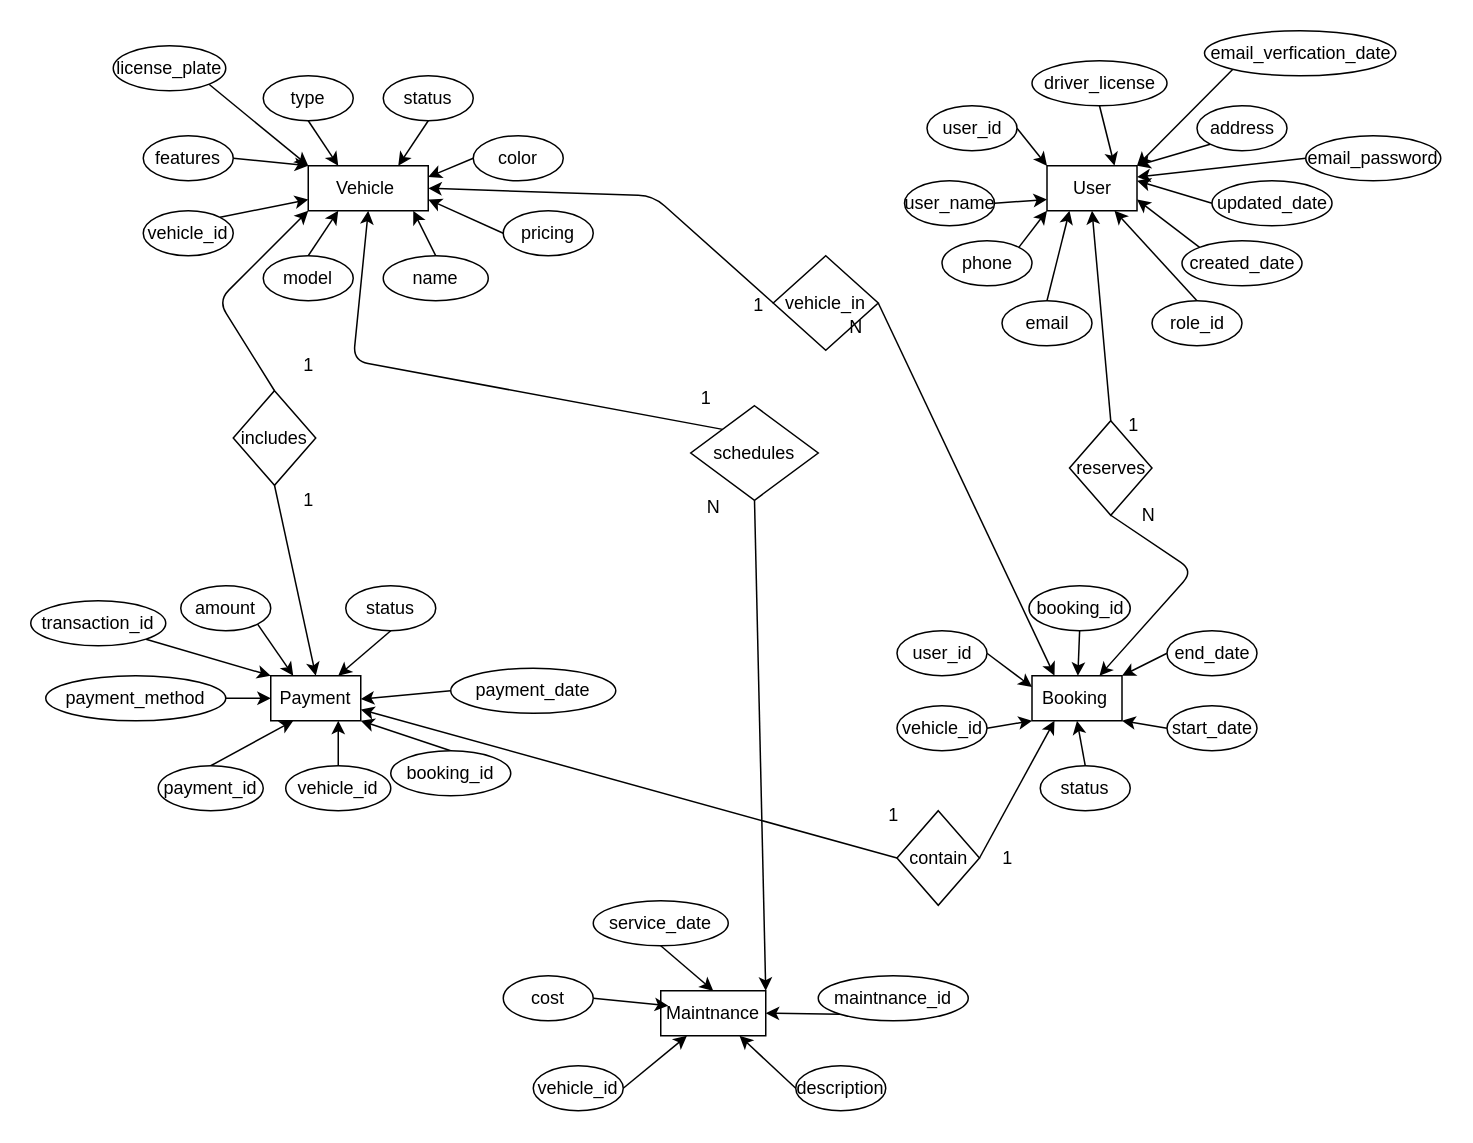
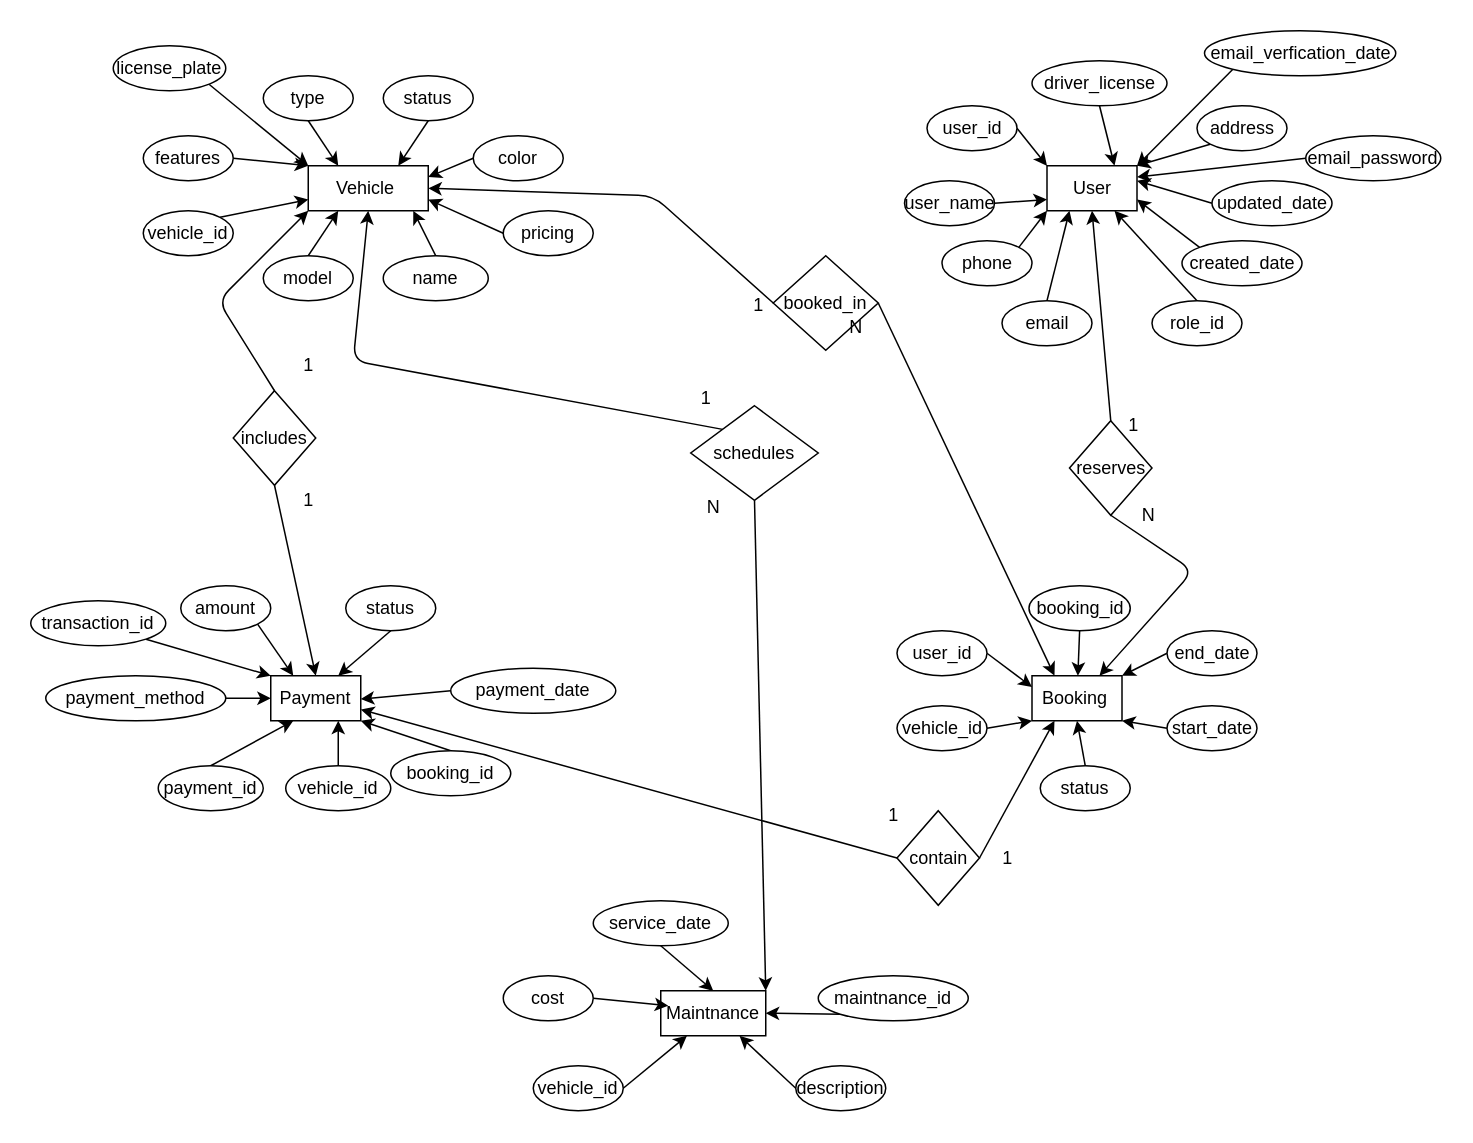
node "vehicle_in": label "vehicle_in" -> "booked_in"
